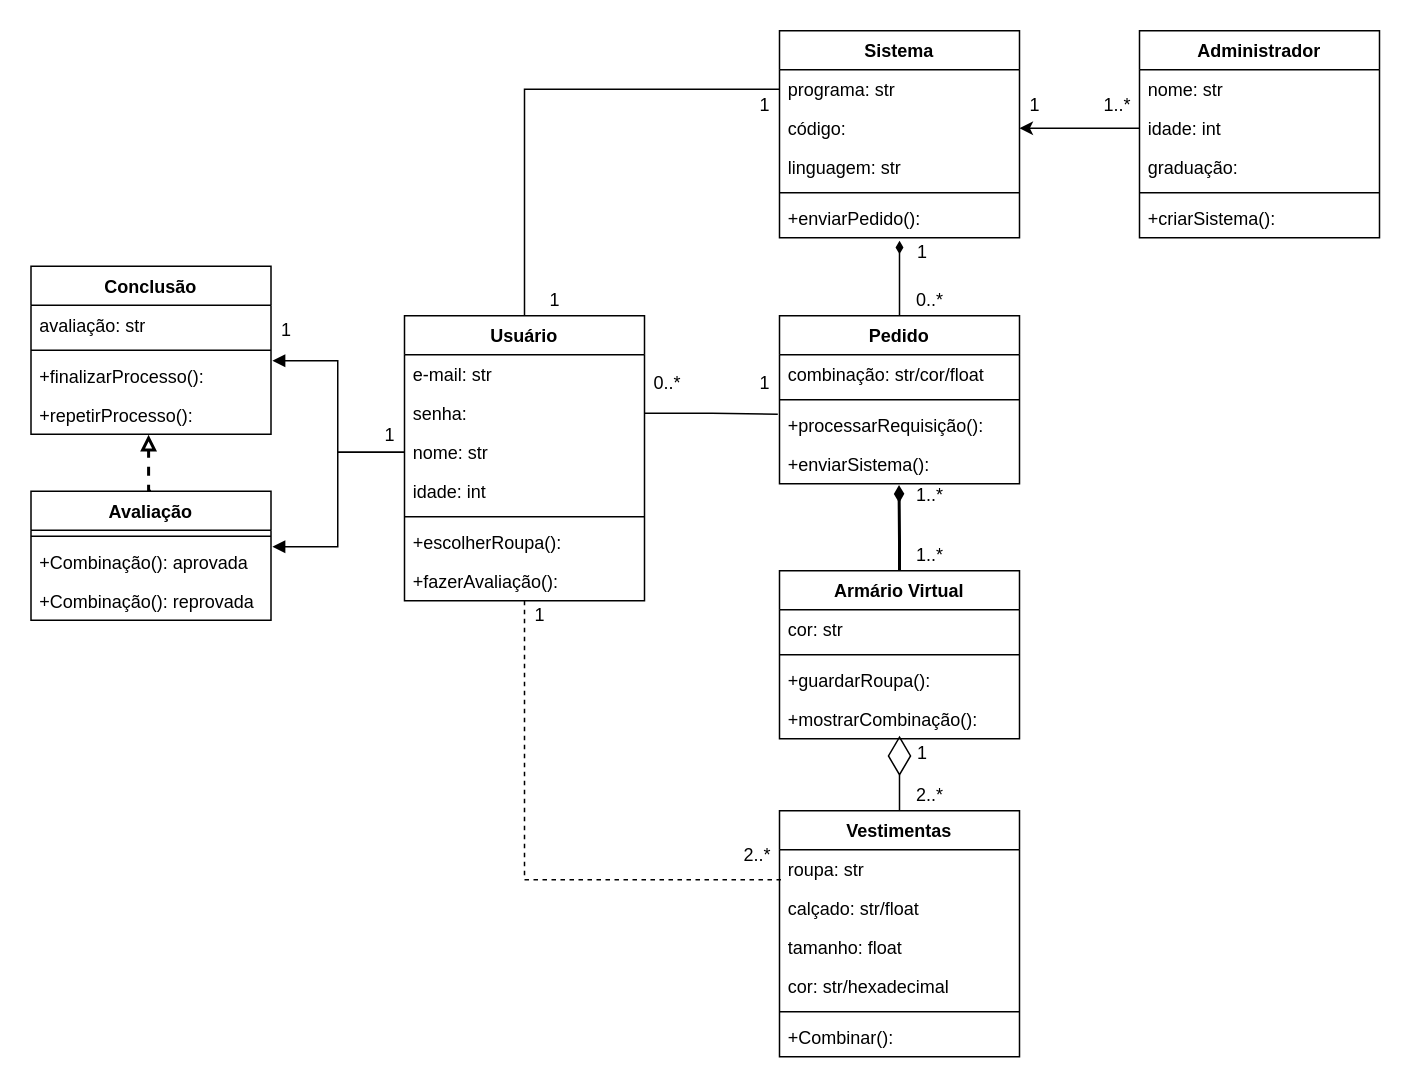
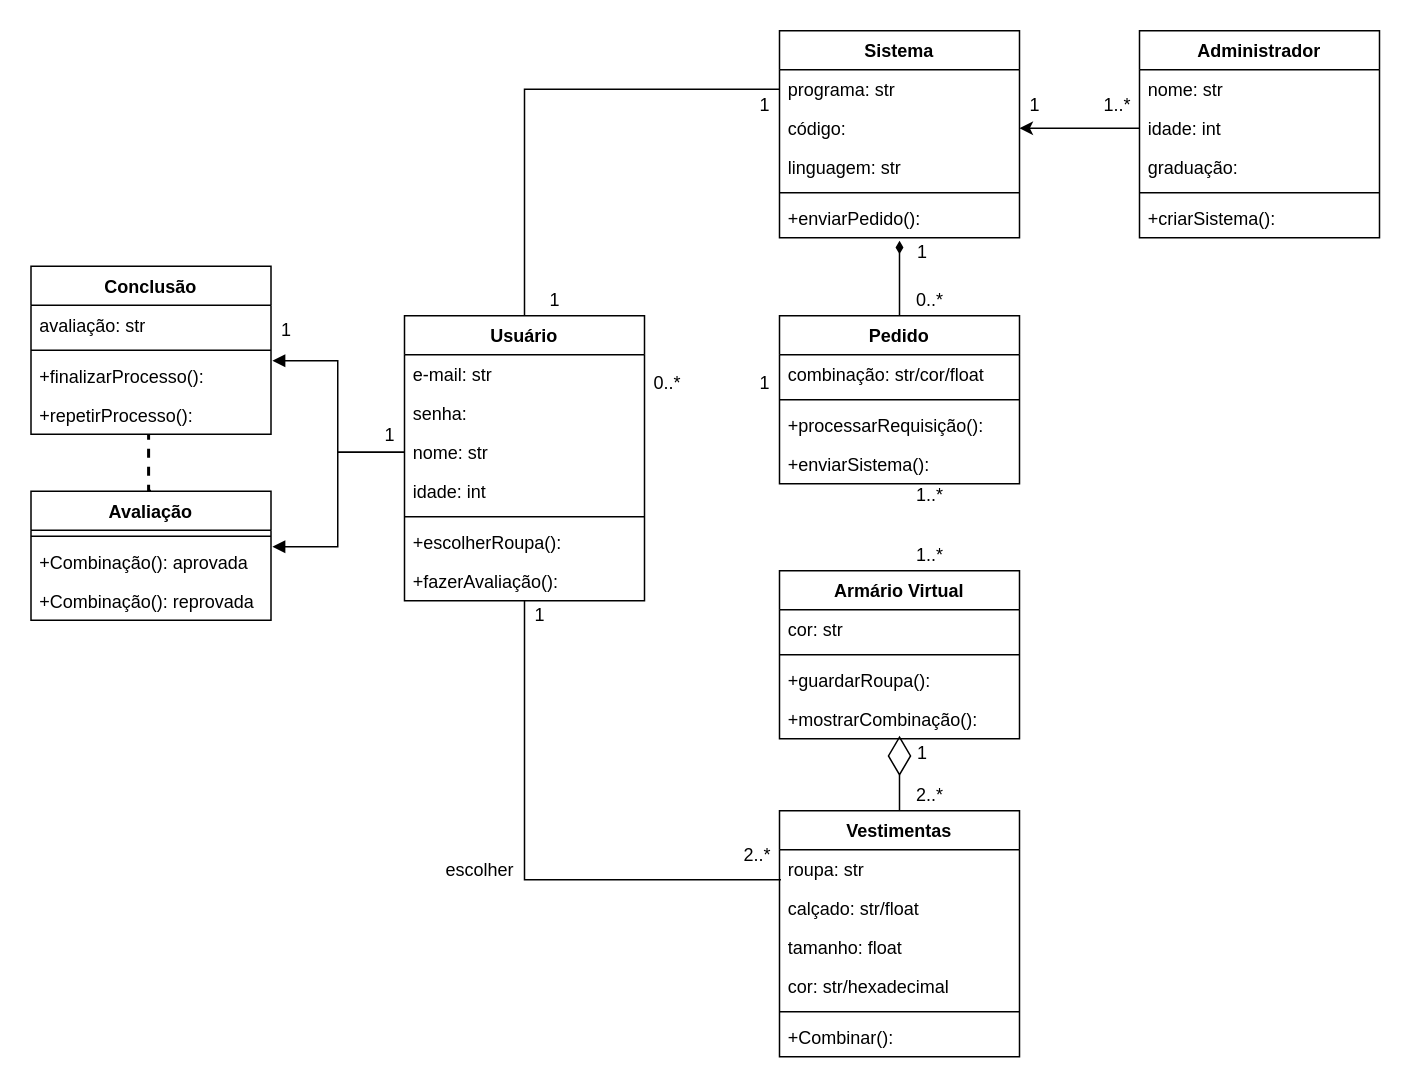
edge "senha:" -- "+processarRequisição():": removed
edge "Avaliação" -> "+repetirProcesso():": arrowhead block -> none
edge "Armário Virtual" -> "+enviarSistema():": removed
edge "Usuário" -- "roupa: str": style dashed -> solid
node "escolher": added
